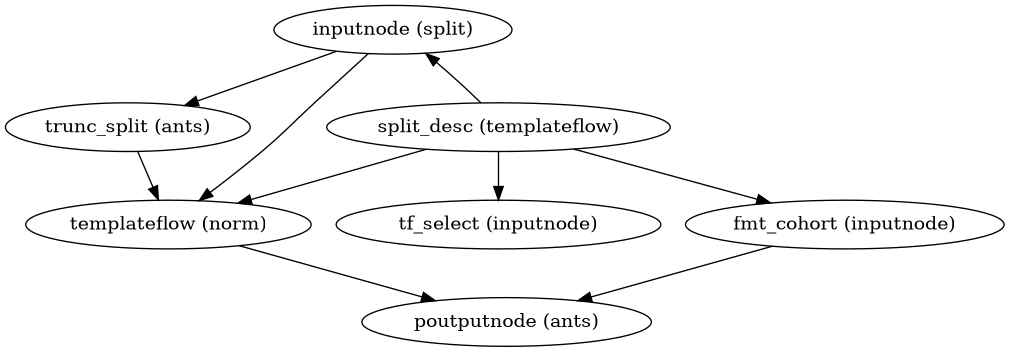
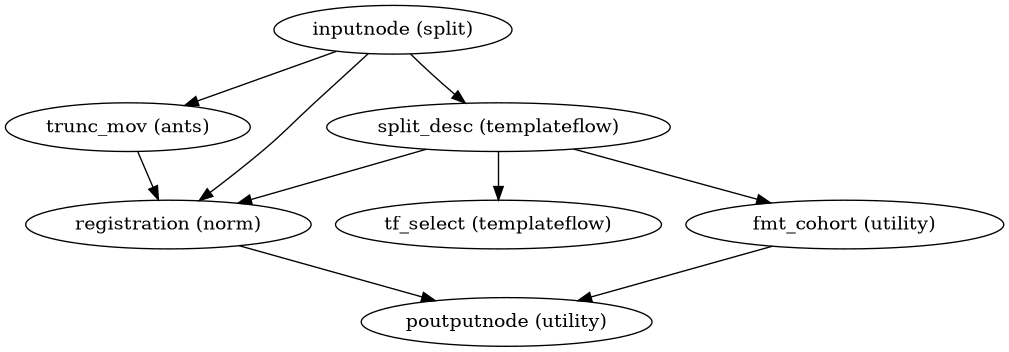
edge "split_desc (templateflow)" -> "inputnode (split)": reversed
node "trunc_split (ants)": label "trunc_split (ants)" -> "trunc_mov (ants)"
node "templateflow (norm)": label "templateflow (norm)" -> "registration (norm)"
node "tf_select (inputnode)": label "tf_select (inputnode)" -> "tf_select (templateflow)"
node "fmt_cohort (inputnode)": label "fmt_cohort (inputnode)" -> "fmt_cohort (utility)"
node "poutputnode (ants)": label "poutputnode (ants)" -> "poutputnode (utility)"
